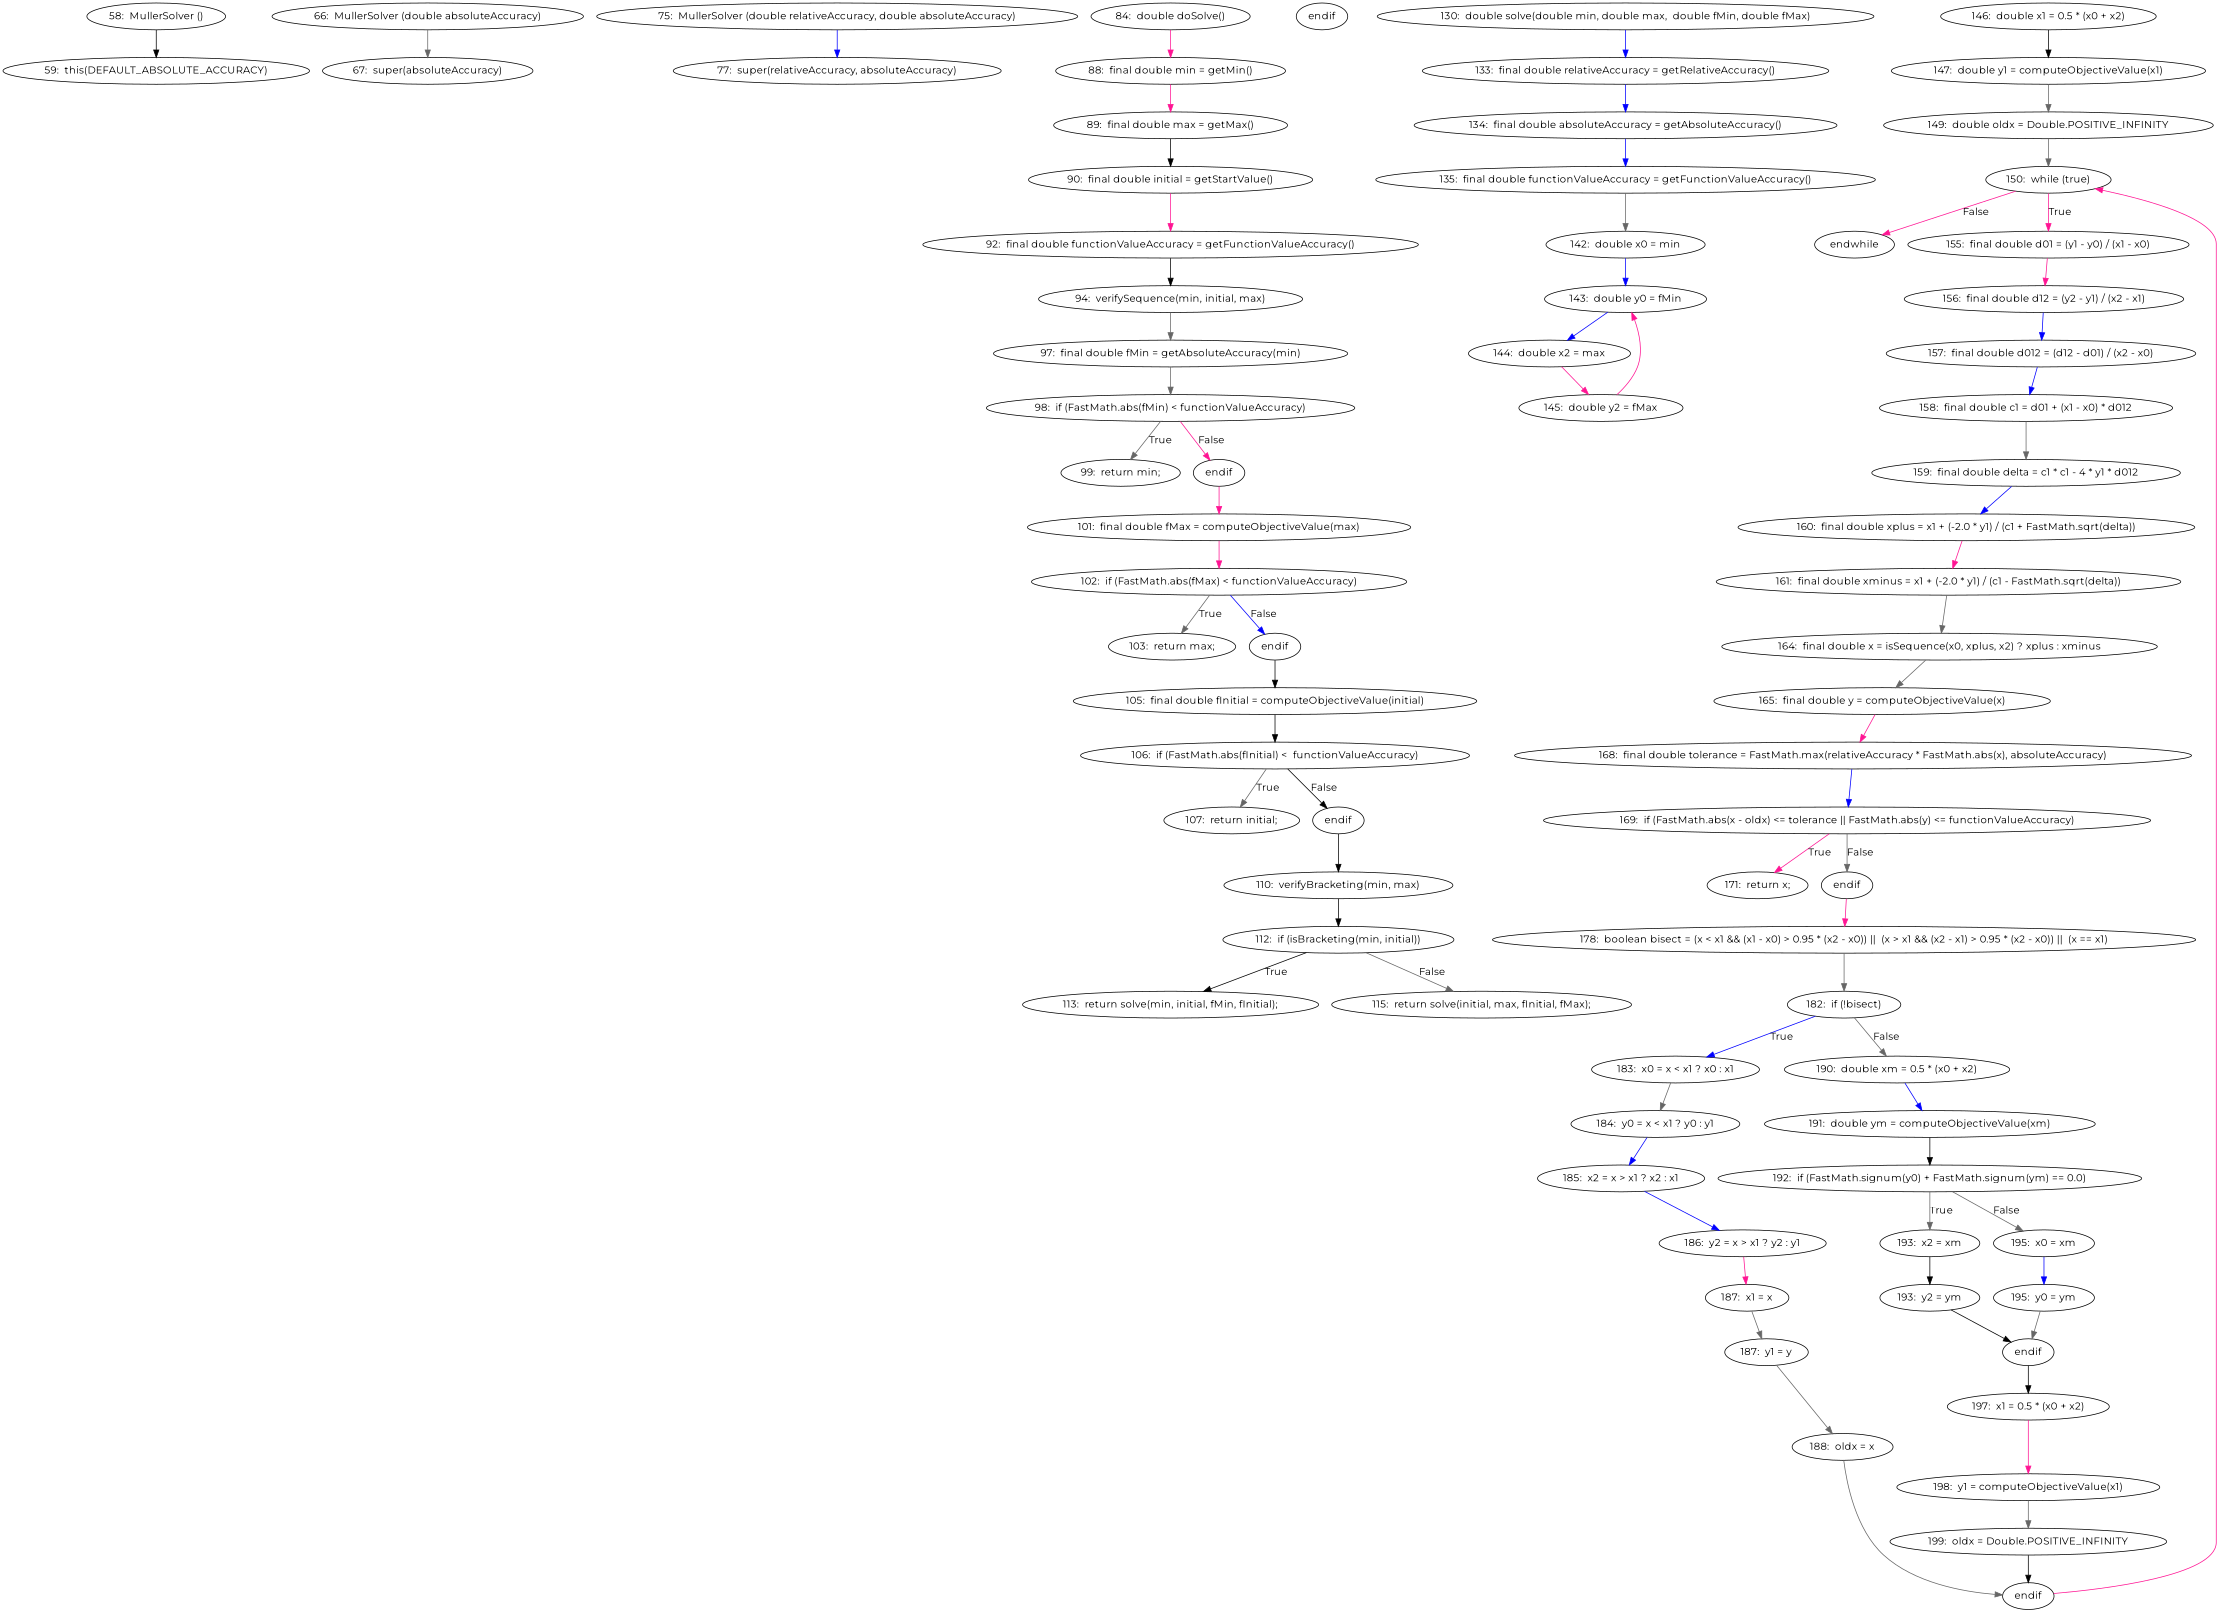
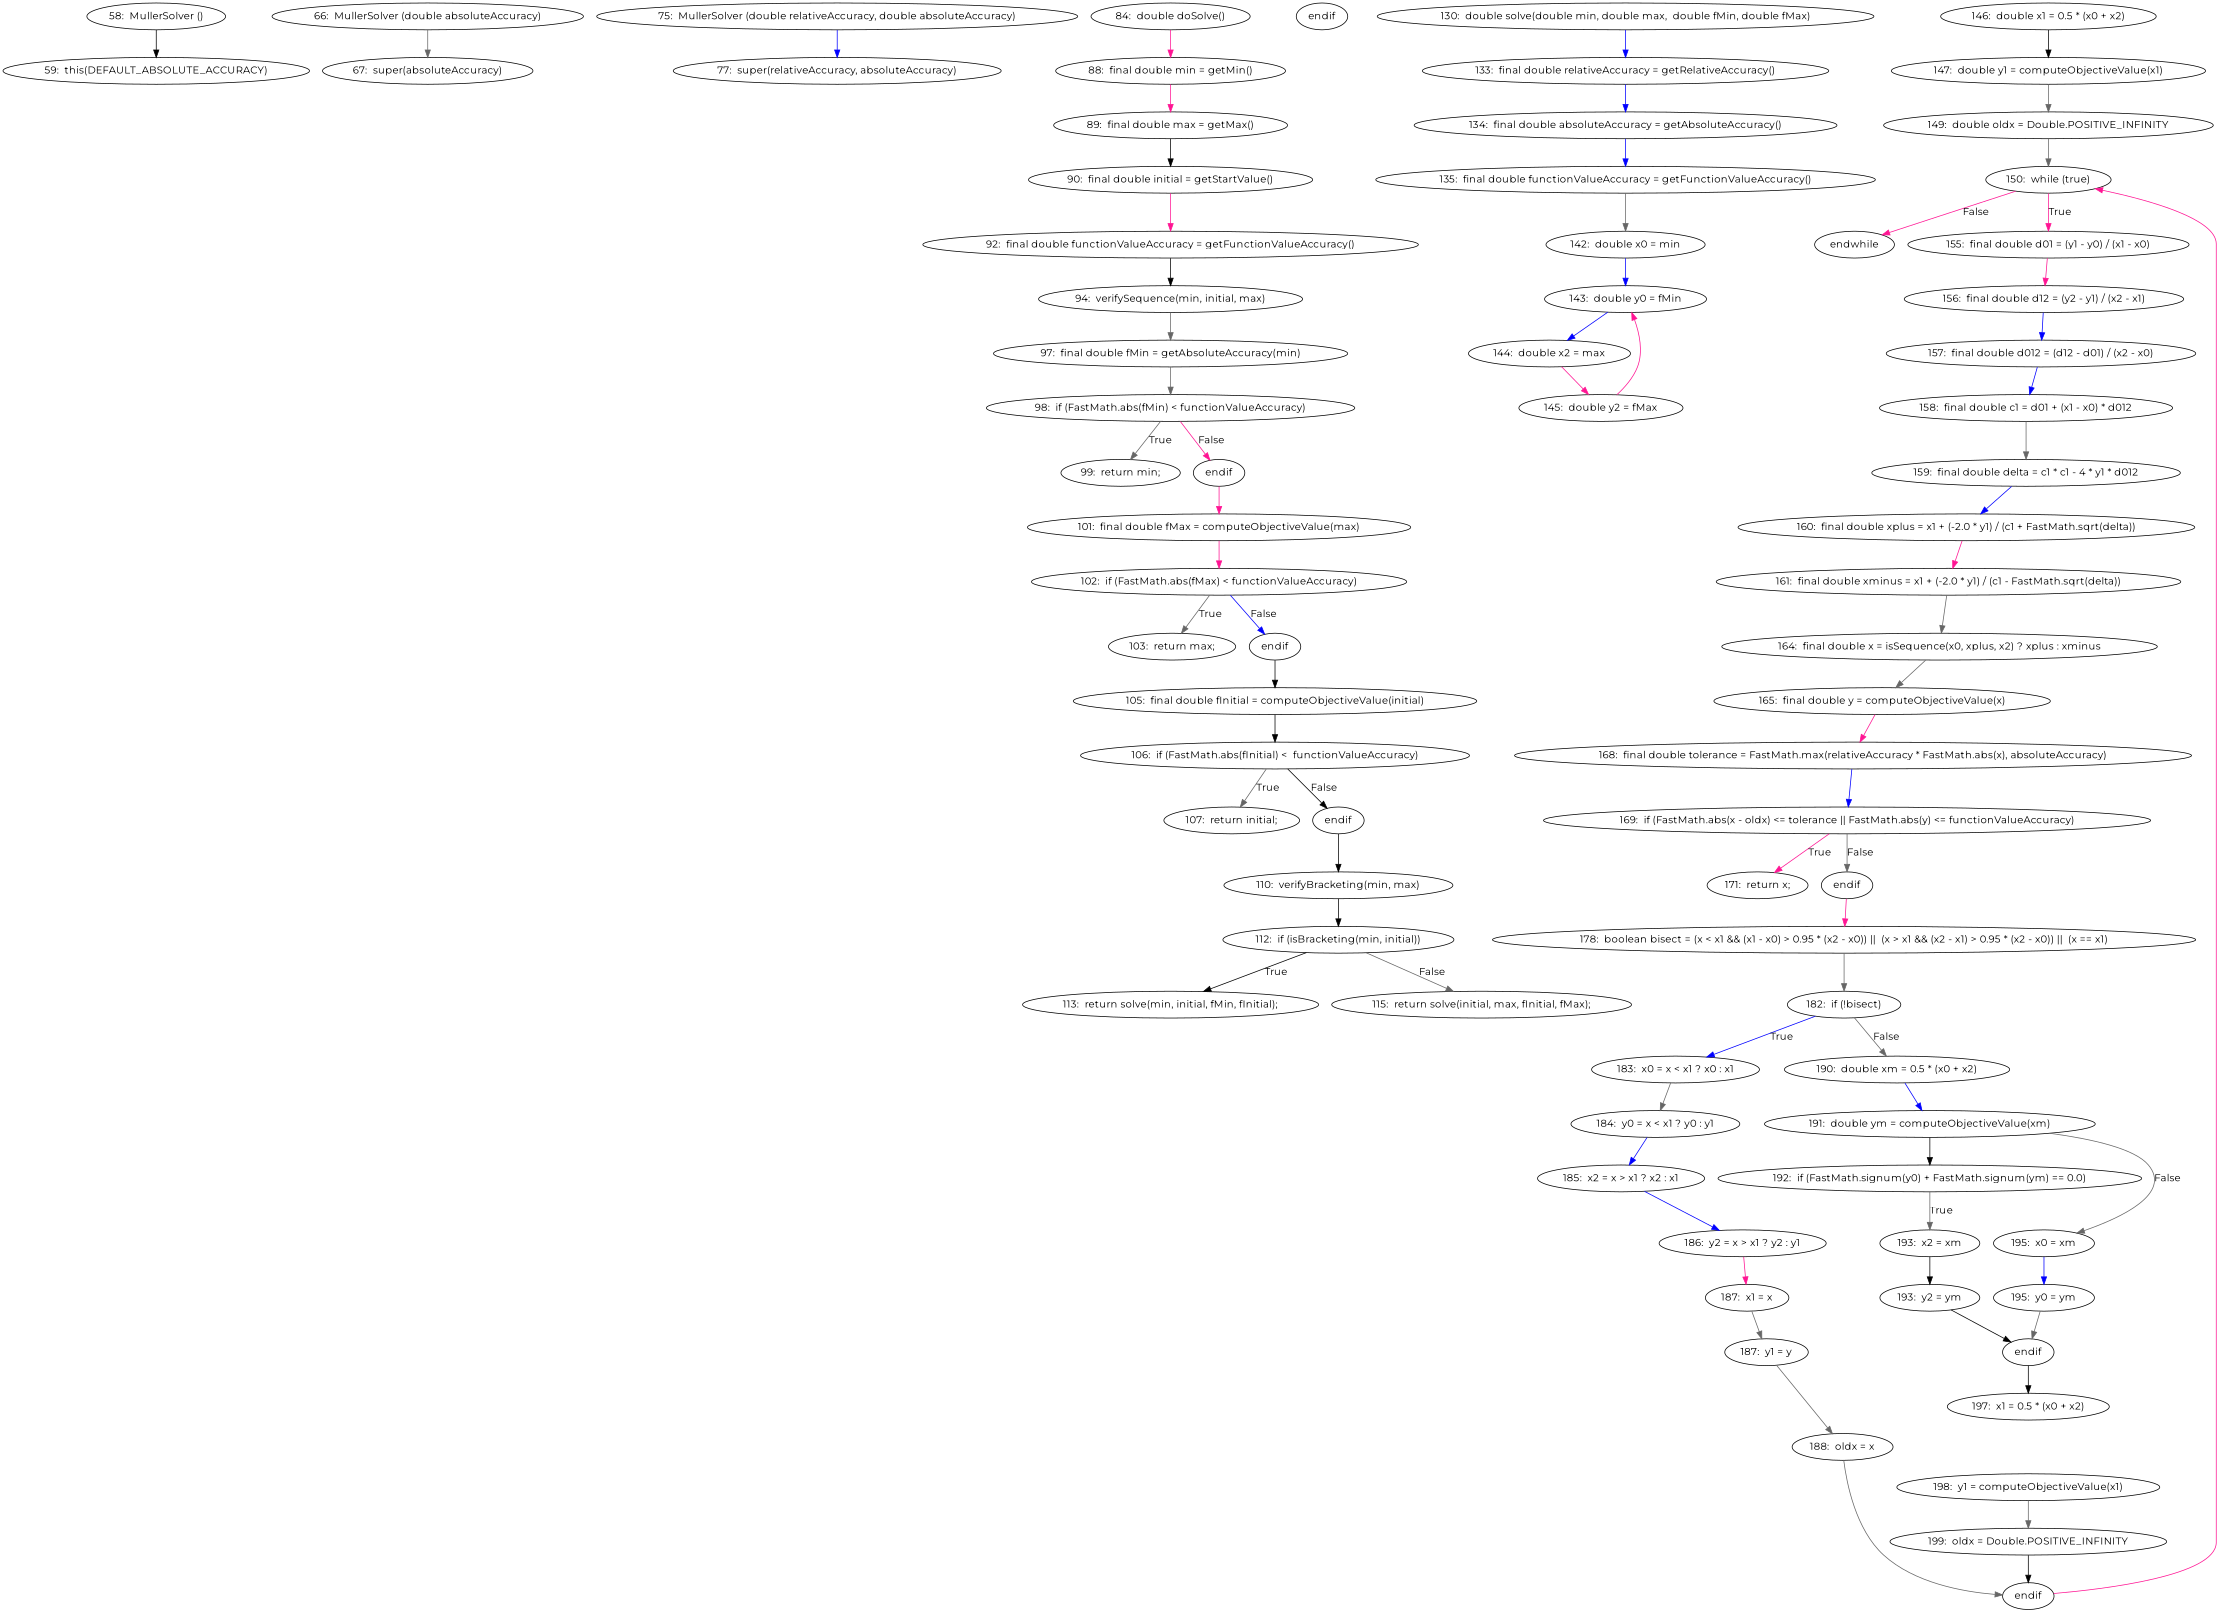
edge "192:  if (FastMath.signum(y0) + FastMath.signum(ym) == 0.0)" -> "195:  x0 = xm": now "191:  double ym = computeObjectiveValue(xm)" -> "195:  x0 = xm"
edge "197:  x1 = 0.5 * (x0 + x2)" -> "198:  y1 = computeObjectiveValue(x1)": removed
